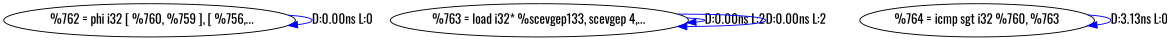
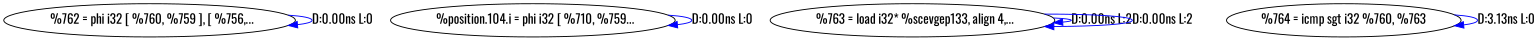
node "%position.104.i = phi i32 [ %710, %759...": added
node "%763 = load i32* %scevgep133, scevgep 4,...": label "%763 = load i32* %scevgep133, scevgep 4,..." -> "%763 = load i32* %scevgep133, align 4,..."
